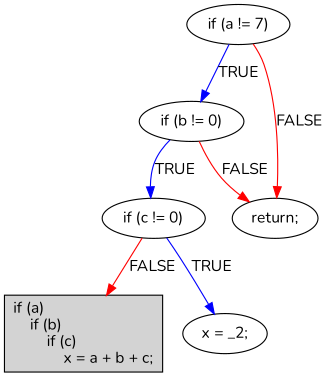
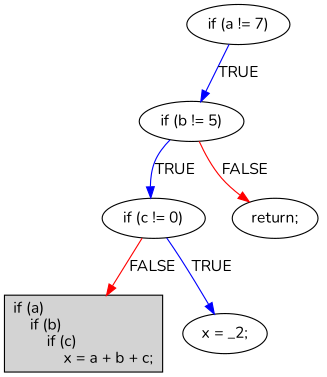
edge "if (a != 7)" -> "return;": removed, label "FALSE"
node "if (b != 0)": label "if (b != 0)" -> "if (b != 5)"
